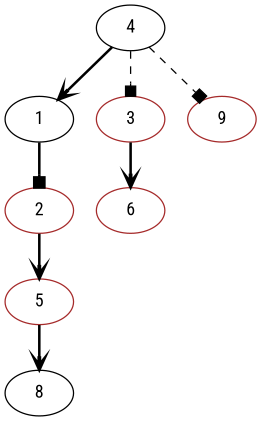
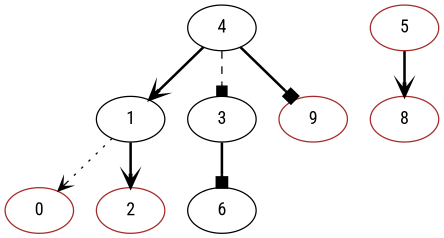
edge "4" -> "9": style dashed -> bold
node "3": color brown -> black
edge "1" -> "2": arrowhead box -> vee
edge "3" -> "6": arrowhead vee -> box
node "0": added
node "6": color brown -> black
edge "2" -> "5": removed
node "8": color black -> brown
